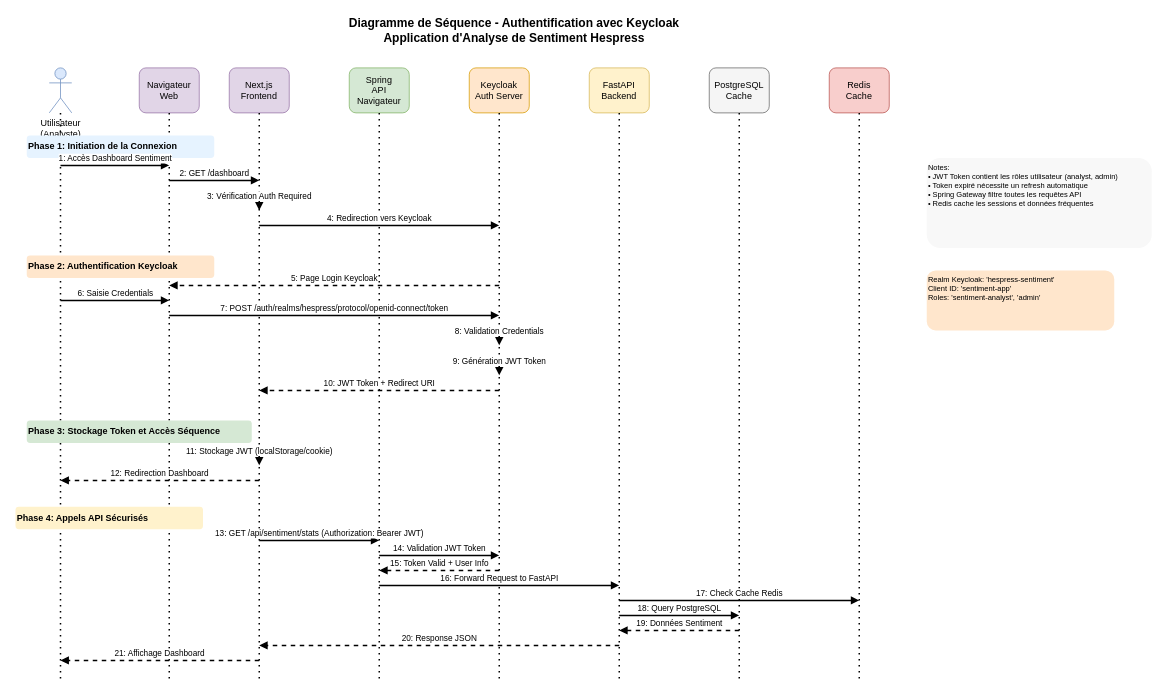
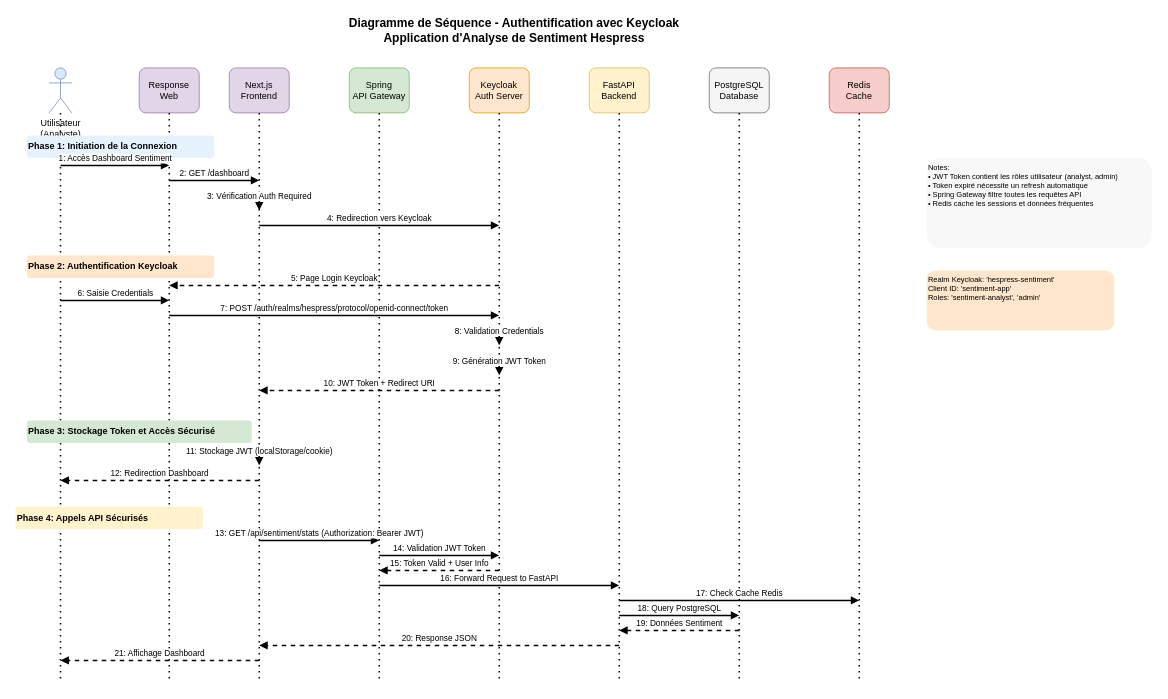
node "Navigateur Web": label "Navigateur Web" -> "Response Web"
node "Spring API Navigateur": label "Spring API Navigateur" -> "Spring API Gateway"
node "PostgreSQL Cache": label "PostgreSQL Cache" -> "PostgreSQL Database"
node "Phase 3: Stockage Token et Accès Séquence": label "Phase 3: Stockage Token et Accès Séquence" -> "Phase 3: Stockage Token et Accès Sécurisé"
